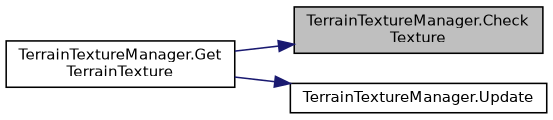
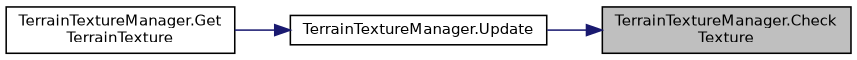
edge "TerrainTextureManager.Get TerrainTexture" -> "TerrainTextureManager.Check Texture": now "TerrainTextureManager.Update" -> "TerrainTextureManager.Check Texture"
